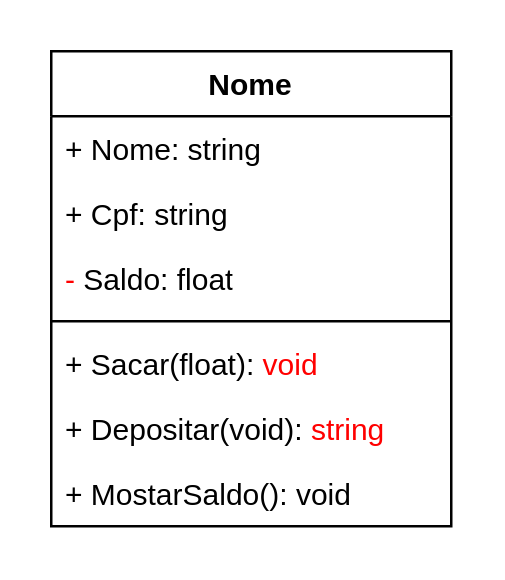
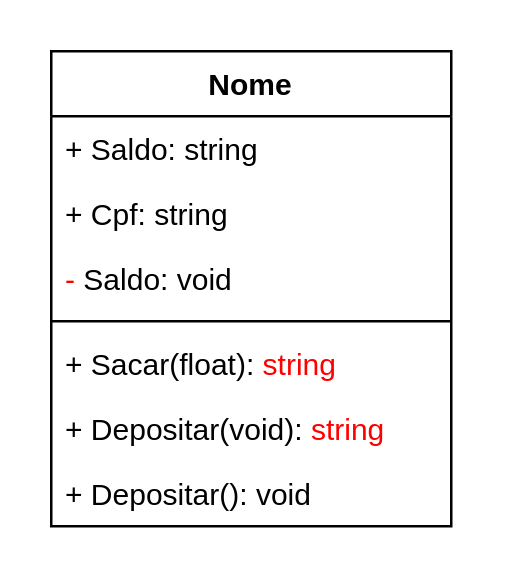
node "+ Nome: string": label "+ Nome: string" -> "+ Saldo: string"
node "- Saldo: float": label "- Saldo: float" -> "- Saldo: void"
node "+ Sacar(float): void": label "+ Sacar(float): void" -> "+ Sacar(float): string"
node "+ MostarSaldo(): void": label "+ MostarSaldo(): void" -> "+ Depositar(): void"
